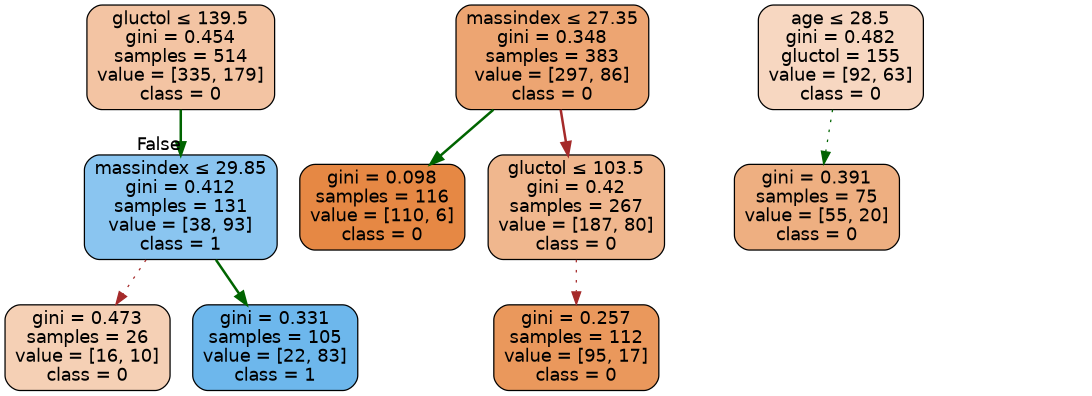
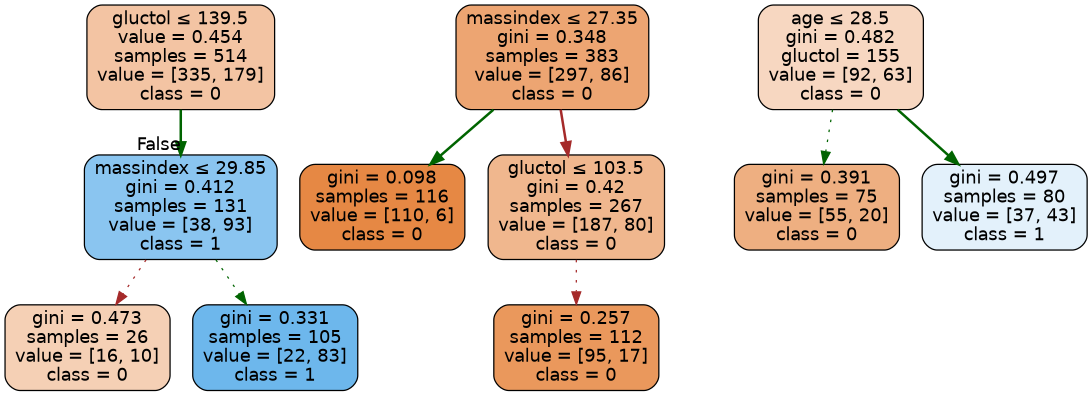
node "gluctol ≤ 139.5": text "gini = 0.454" -> "value = 0.454"
node "gini = 0.497": added
edge "massindex ≤ 29.85" -> "gini = 0.331": style bold -> dotted
